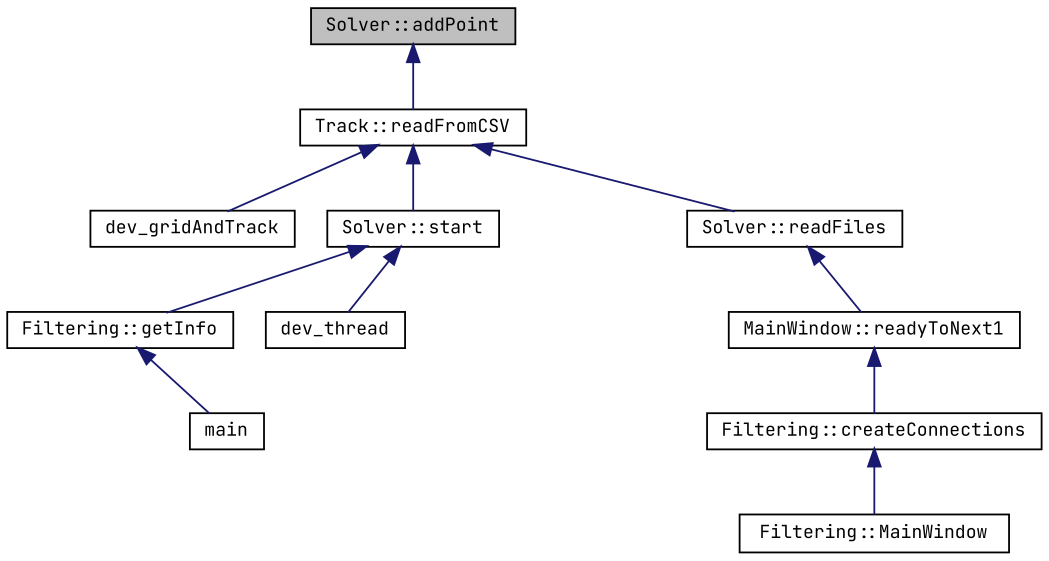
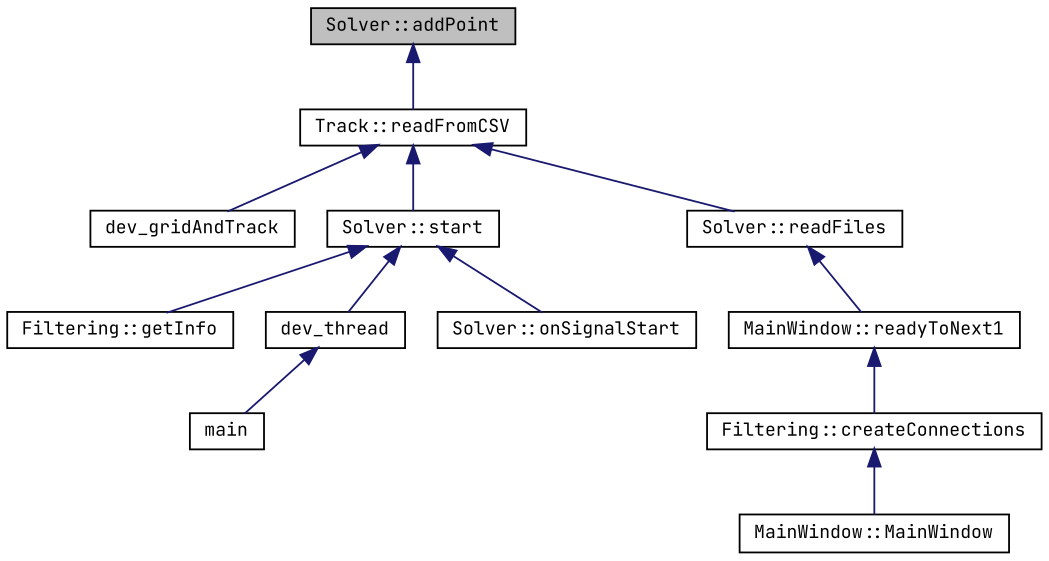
node "Solver::onSignalStart": added
edge "main" -> "Filtering::getInfo": now "main" -> "dev_thread"
node "Filtering::MainWindow": label "Filtering::MainWindow" -> "MainWindow::MainWindow"
